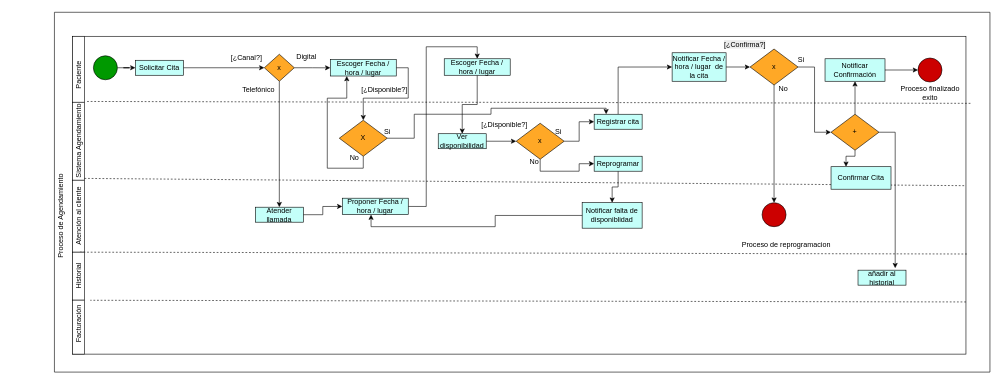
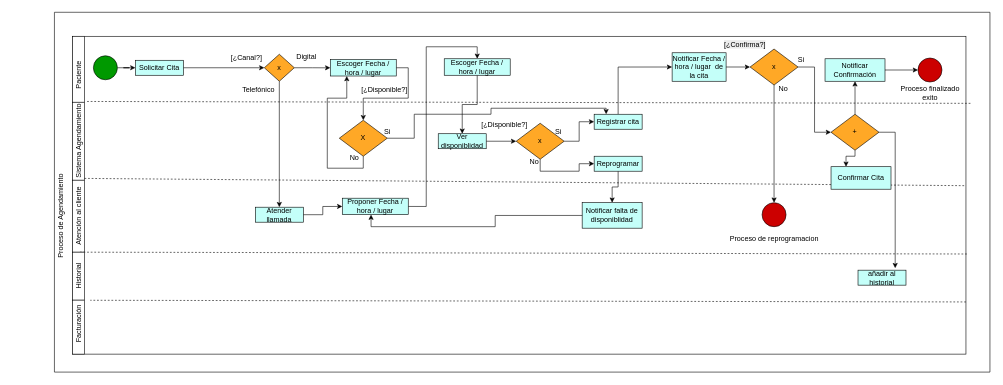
node "Ver disponibilidad": label "Ver disponibilidad" -> "Ver disponiblidad"
node "Proceso de reprogramacion": moved (786, 245) -> (774, 239)
